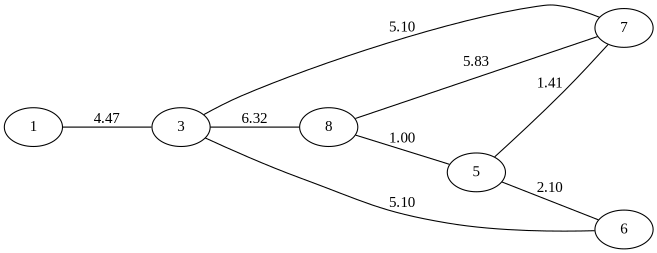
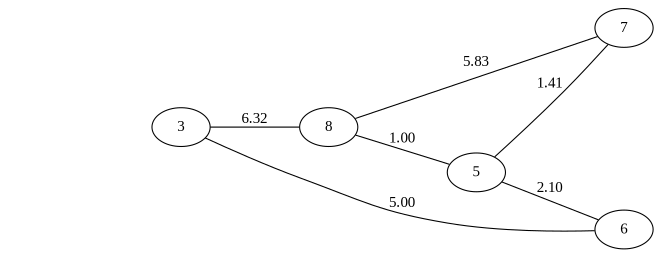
edge "7" -- "3": removed, label "5.10"
node "1": removed
edge "3" -- "6": label "5.10" -> "5.00"
